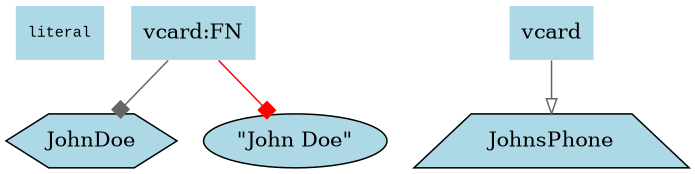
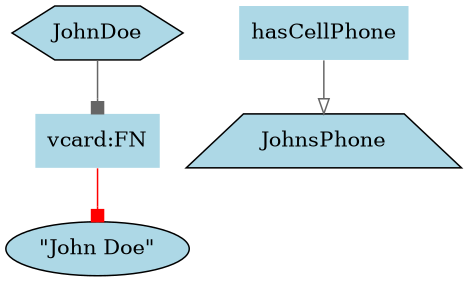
node "literal": removed
node "vcard": label "vcard" -> "hasCellPhone"
edge "vcard:FN" -> "JohnDoe": reversed
